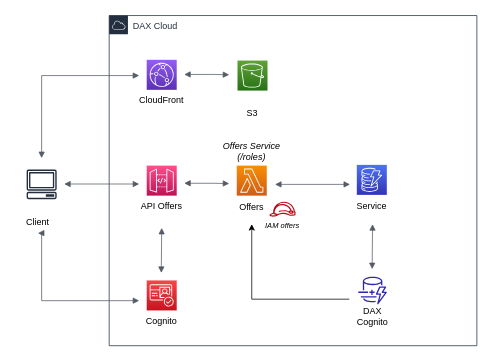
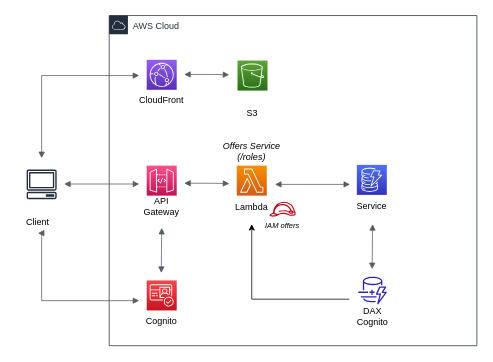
node "DAX Cloud": label "DAX Cloud" -> "AWS Cloud"
node "API Offers": label "API Offers" -> "API Gateway"
node "Offers": label "Offers" -> "Lambda"
